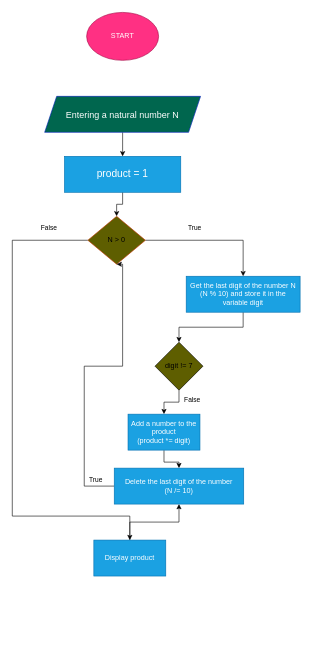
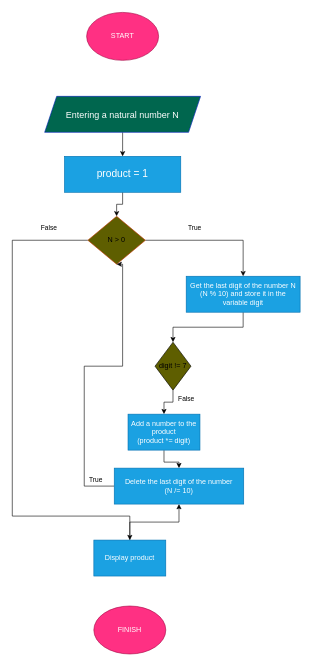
node "digit != 7": size 48x48 -> 36x48
node "FINISH": added
